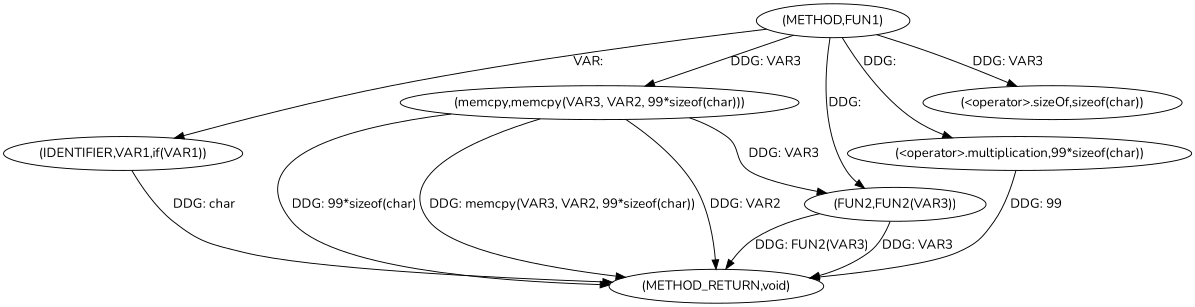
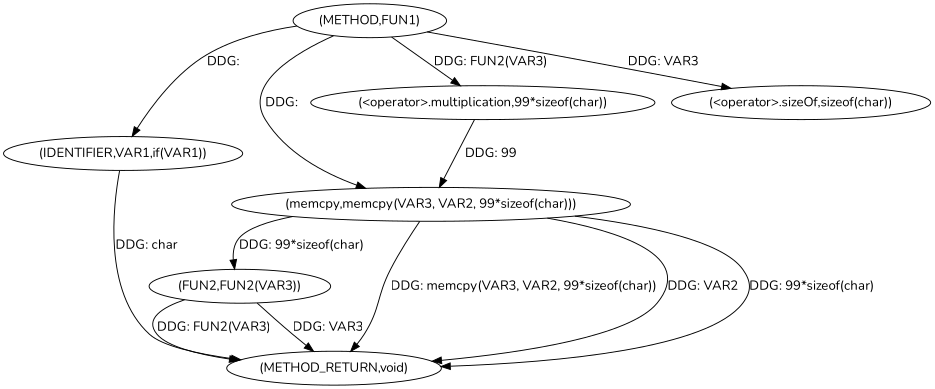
edge "(METHOD,FUN1)" -> "(IDENTIFIER,VAR1,if(VAR1))": label "VAR: " -> "DDG: "
edge "(METHOD,FUN1)" -> "(memcpy,memcpy(VAR3, VAR2, 99*sizeof(char)))": label "DDG: VAR3" -> "DDG: "
edge "(METHOD,FUN1)" -> "(<operator>.multiplication,99*sizeof(char))": label "DDG: " -> "DDG: FUN2(VAR3)"
edge "(METHOD,FUN1)" -> "(FUN2,FUN2(VAR3))": removed, label "DDG:"
edge "(memcpy,memcpy(VAR3, VAR2, 99*sizeof(char)))" -> "(FUN2,FUN2(VAR3))": label "DDG: VAR3" -> "DDG: 99*sizeof(char)"
edge "(<operator>.multiplication,99*sizeof(char))" -> "(METHOD_RETURN,void)": now "(<operator>.multiplication,99*sizeof(char))" -> "(memcpy,memcpy(VAR3, VAR2, 99*sizeof(char)))"
